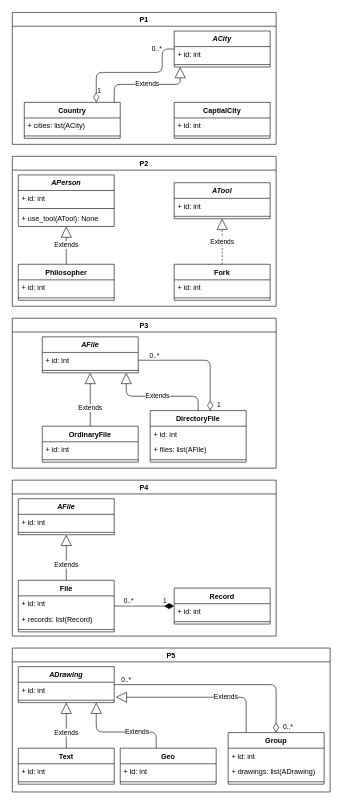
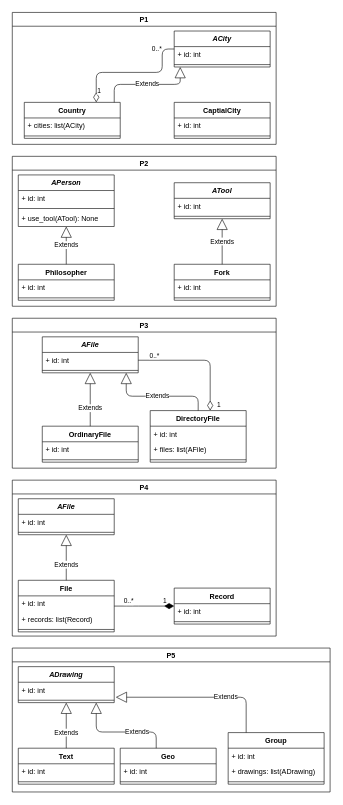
edge "Fork" -> "ATool": style dashed -> solid
edge "ADrawing" -> "Group": removed, labels "0..*", "0..*"
